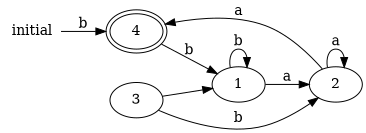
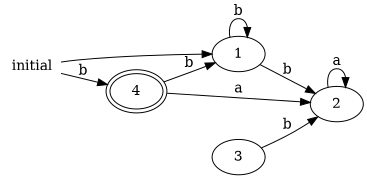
edge "2" -> "4": reversed
edge "1" -> "2": label "a" -> "b"
edge "3" -> "1": now "initial" -> "1"
